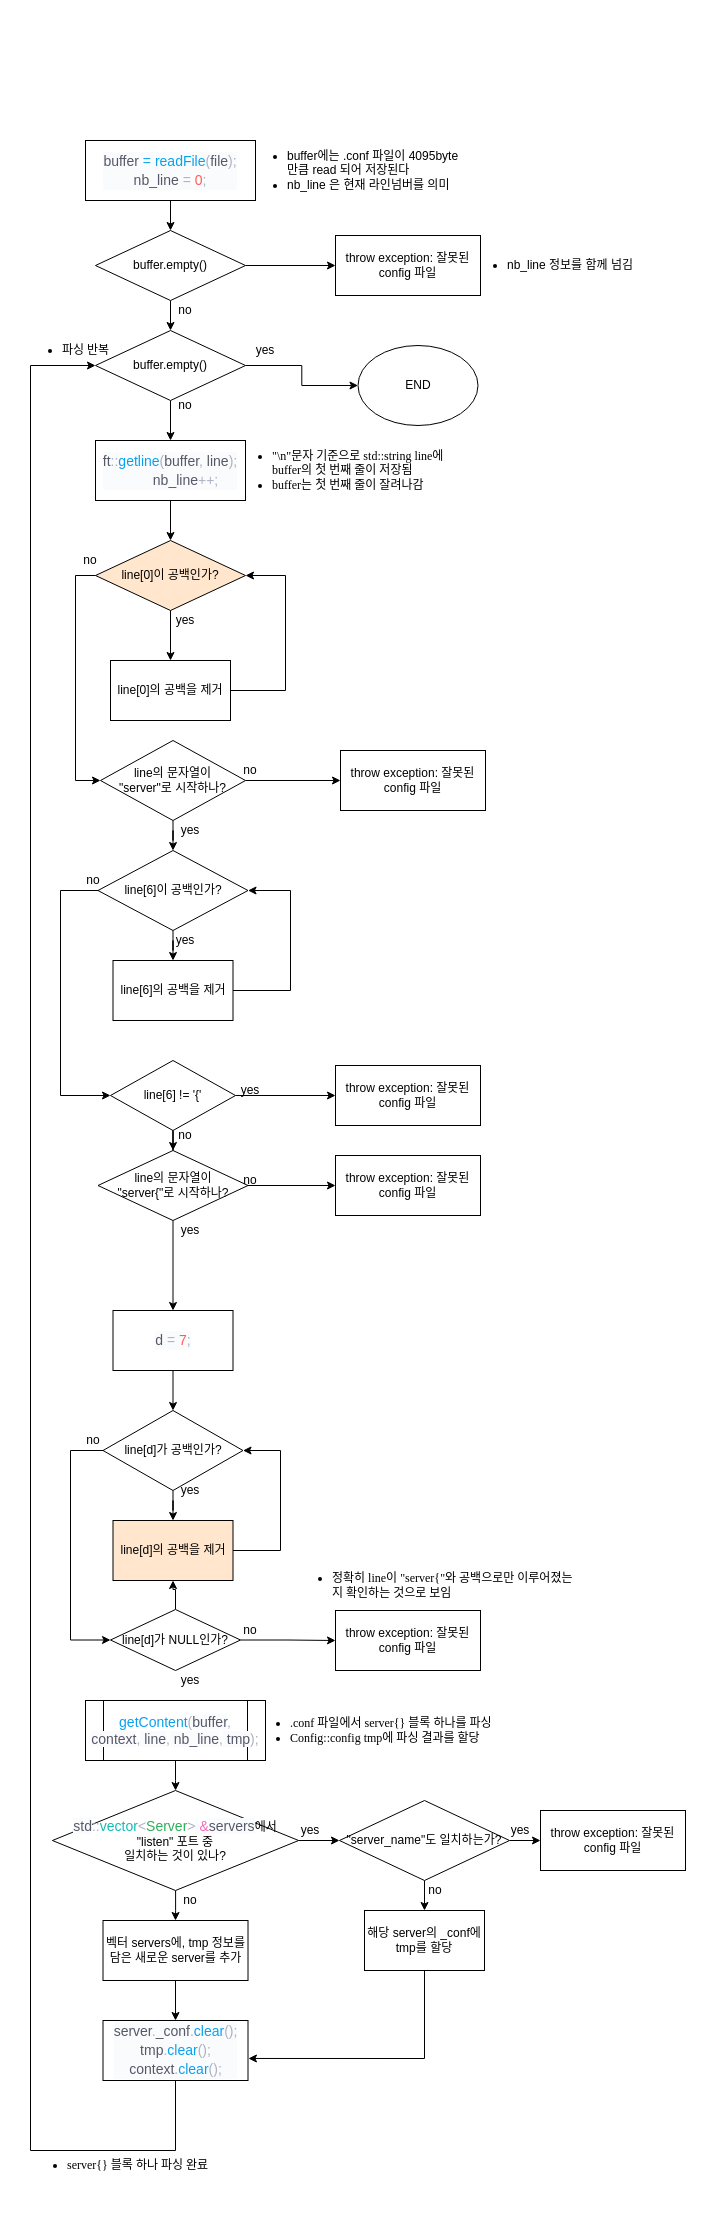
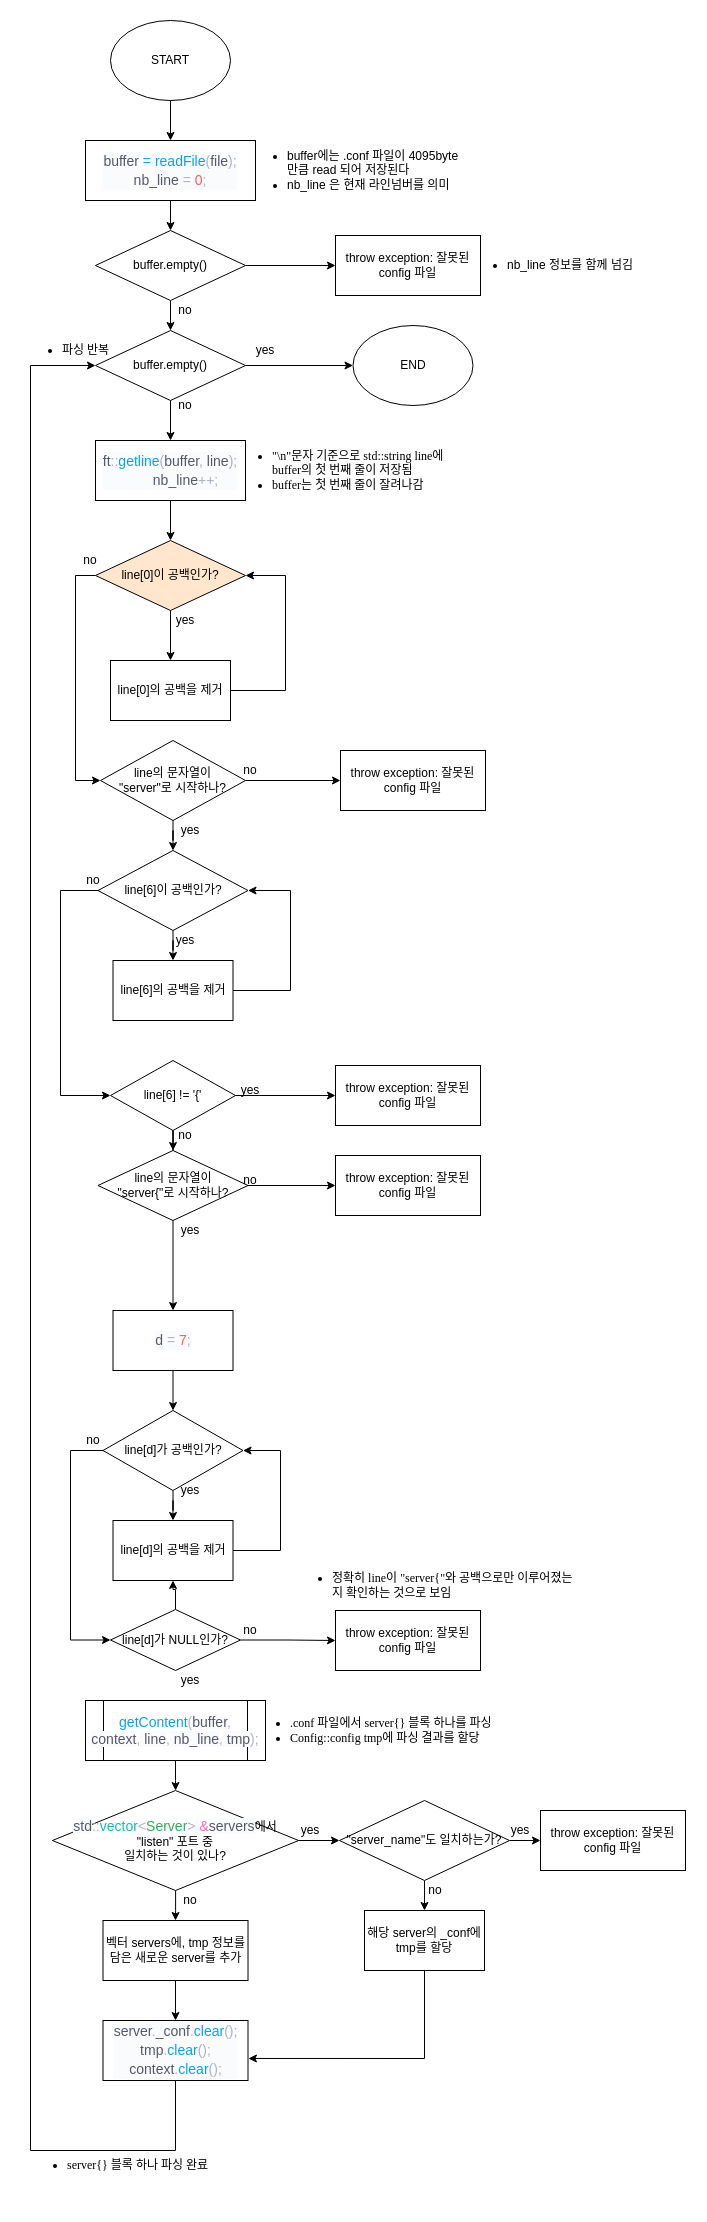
node "START": added
edge "START" -> "buffer = readFile(file); nb_line = 0;": added
node "END": moved (418, 386) -> (413, 366)
node "line[d]의 공백을 제거": fillcolor #ffe6cc -> #ffffff
